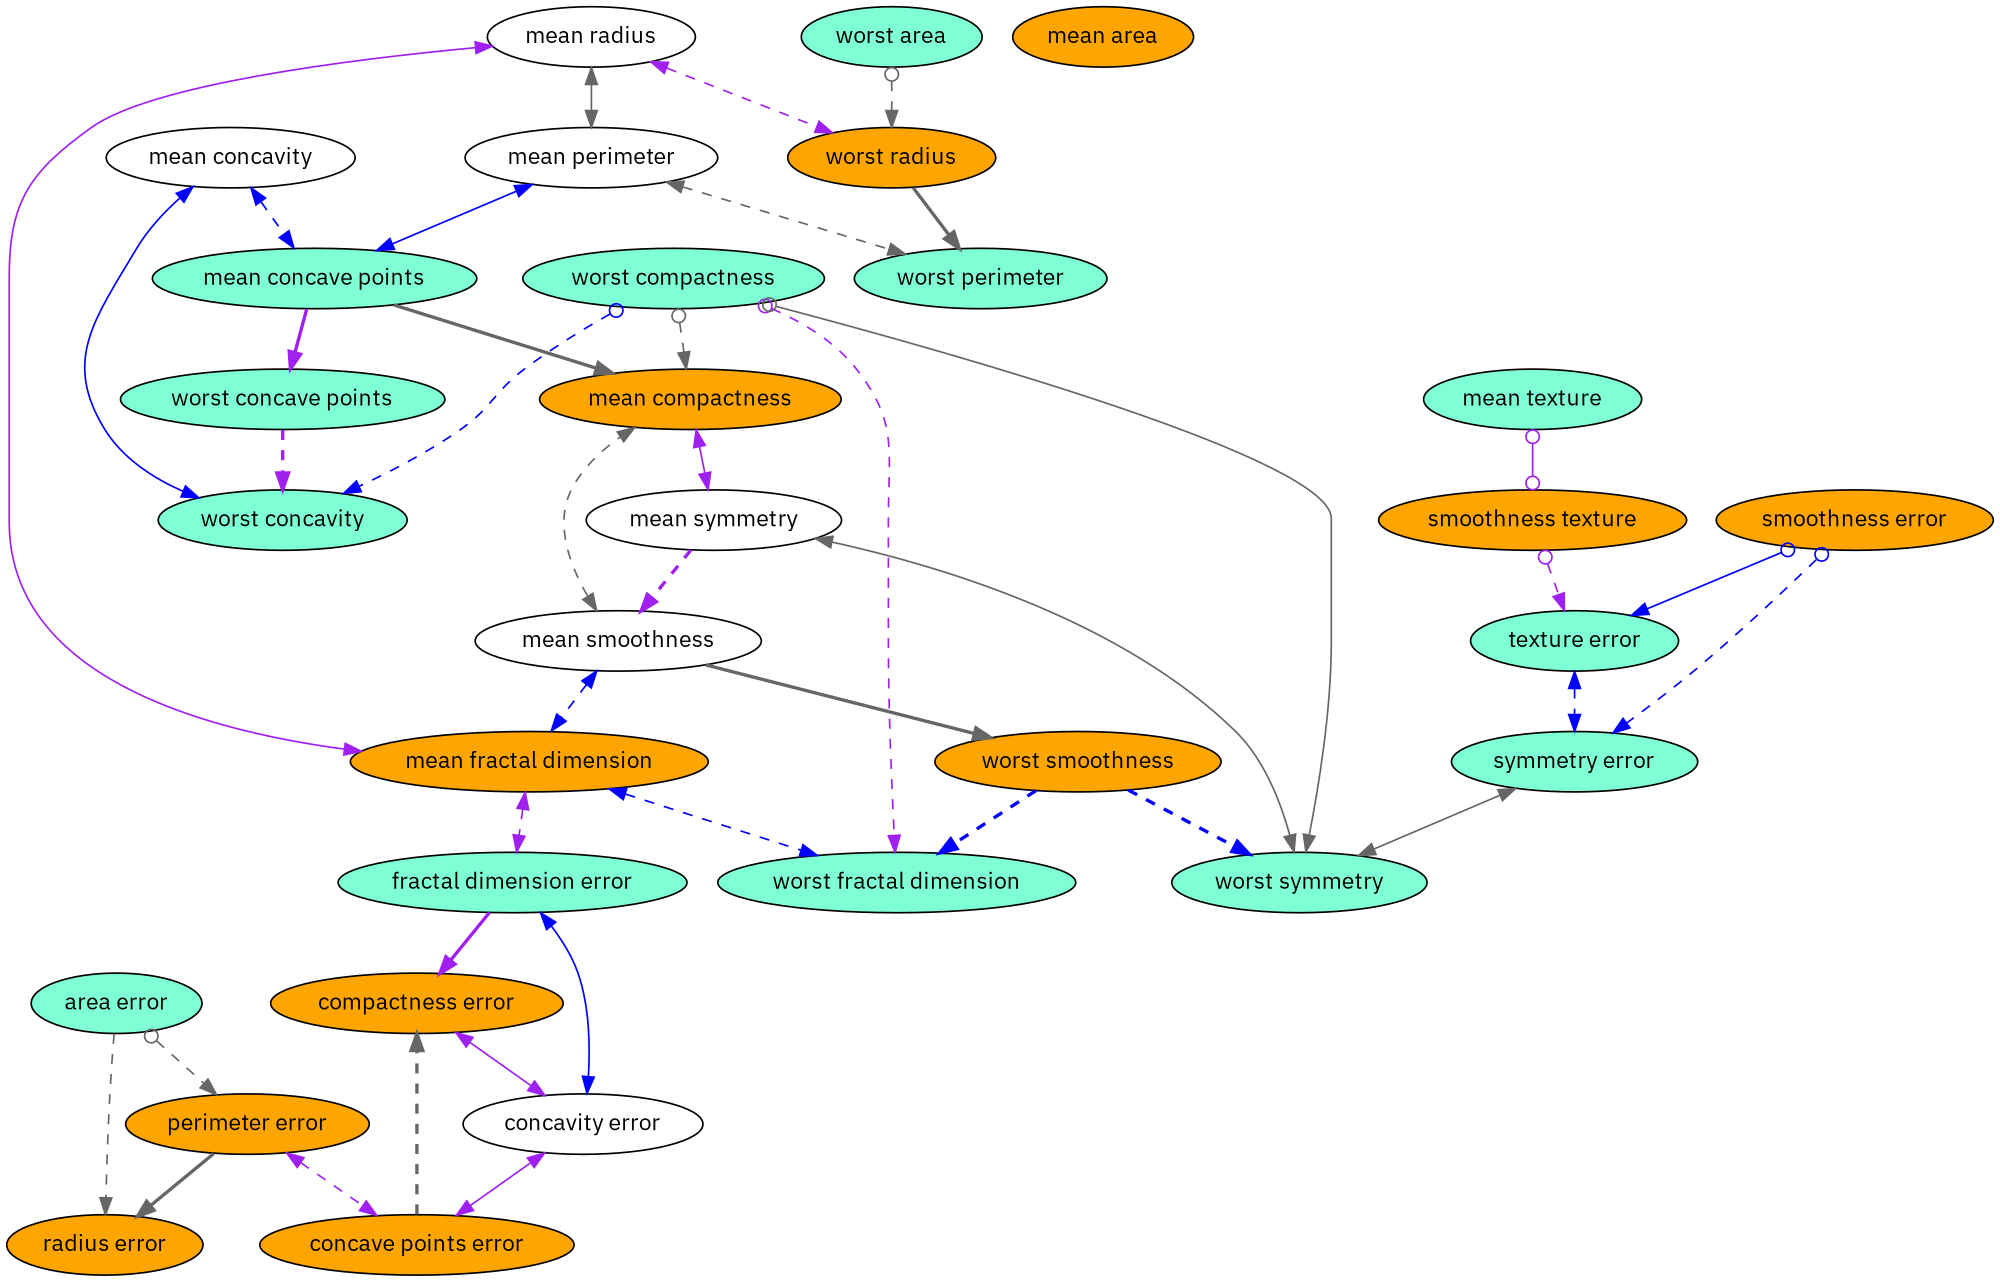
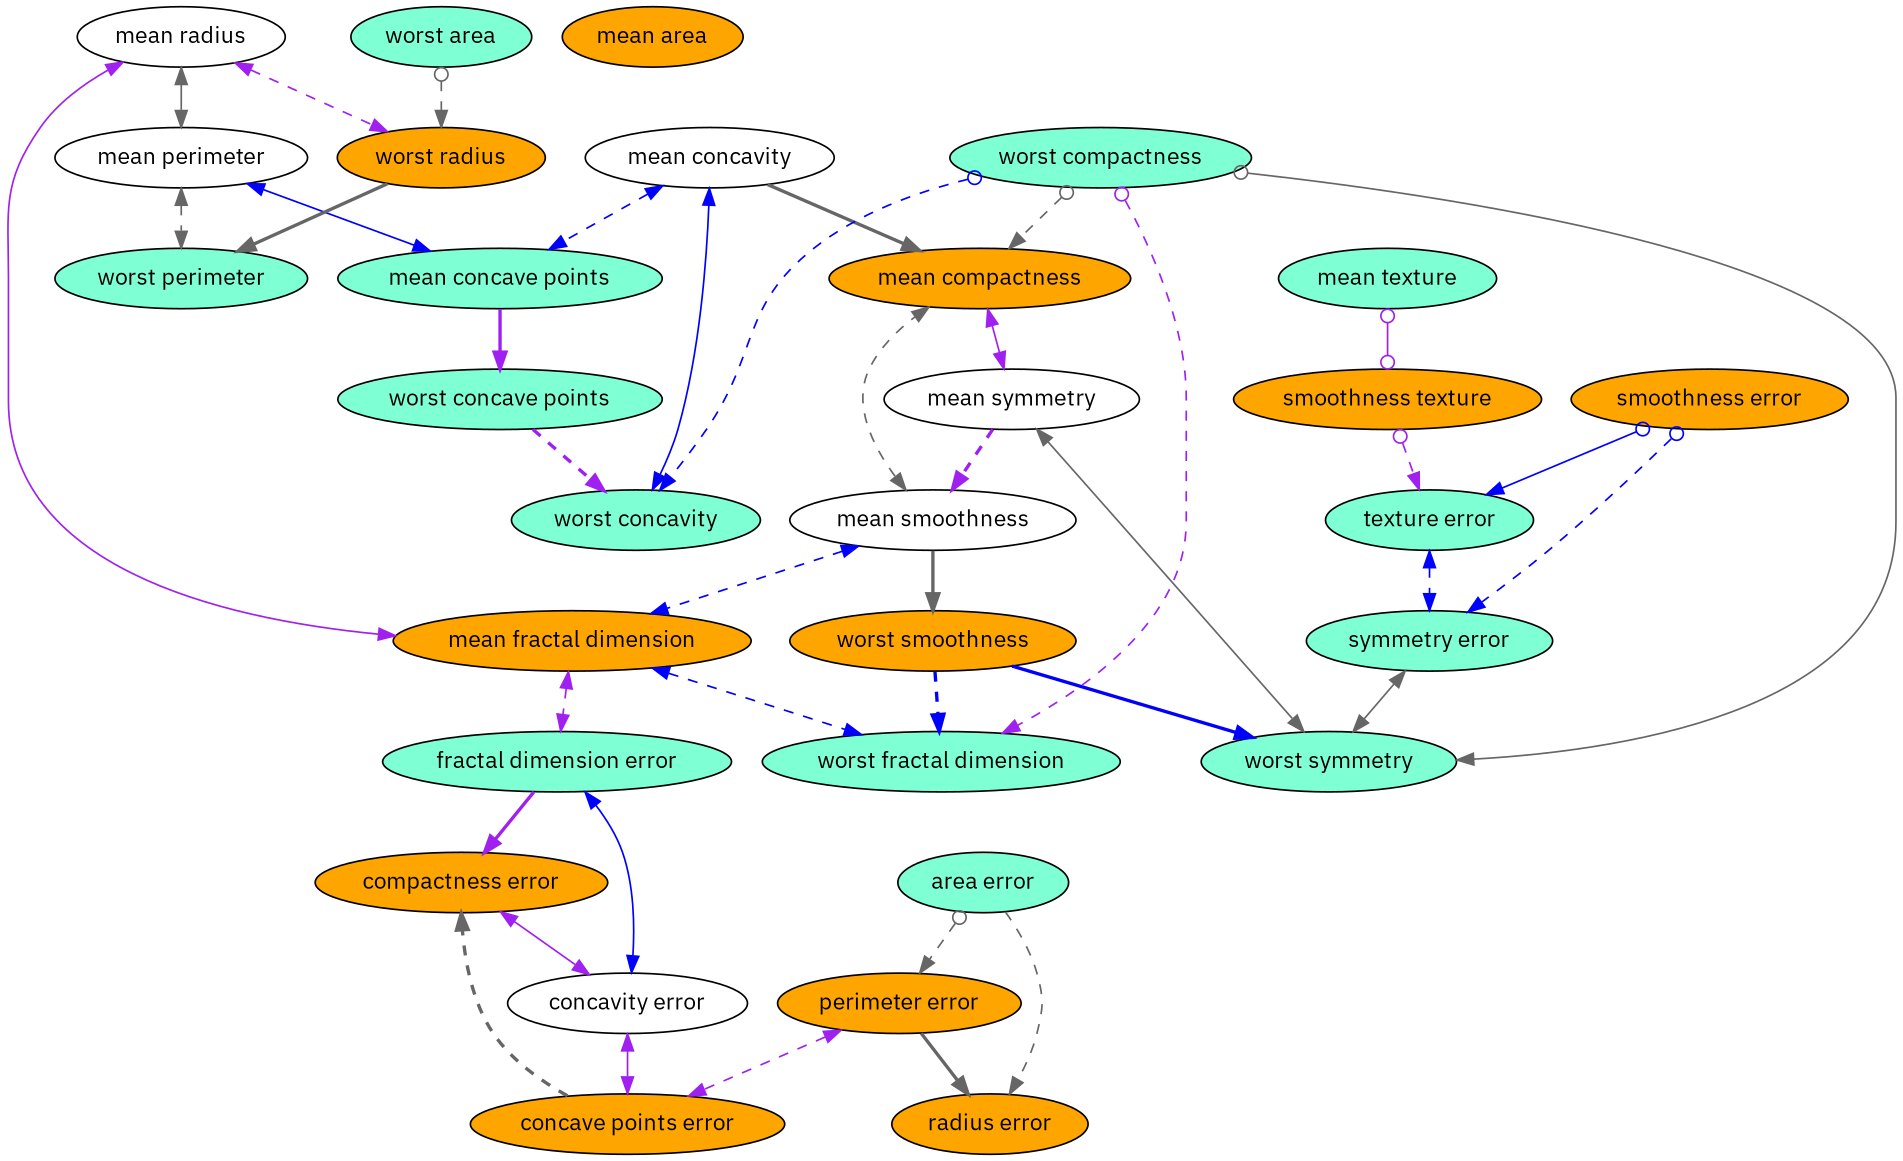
edge "mean concave points" -- "mean compactness": now "mean concavity" -- "mean compactness"
edge "worst smoothness" -- "worst symmetry": style dashed -> solid
